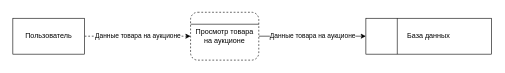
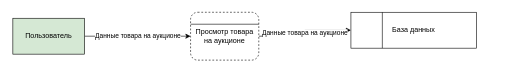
node "Пользователь": fillcolor #ffffff -> #d5e8d4
edge "Пользователь" -> "Просмотр товара на аукционе": style dashed -> solid
node "База данных": moved (429, 36) -> (414, 30)
